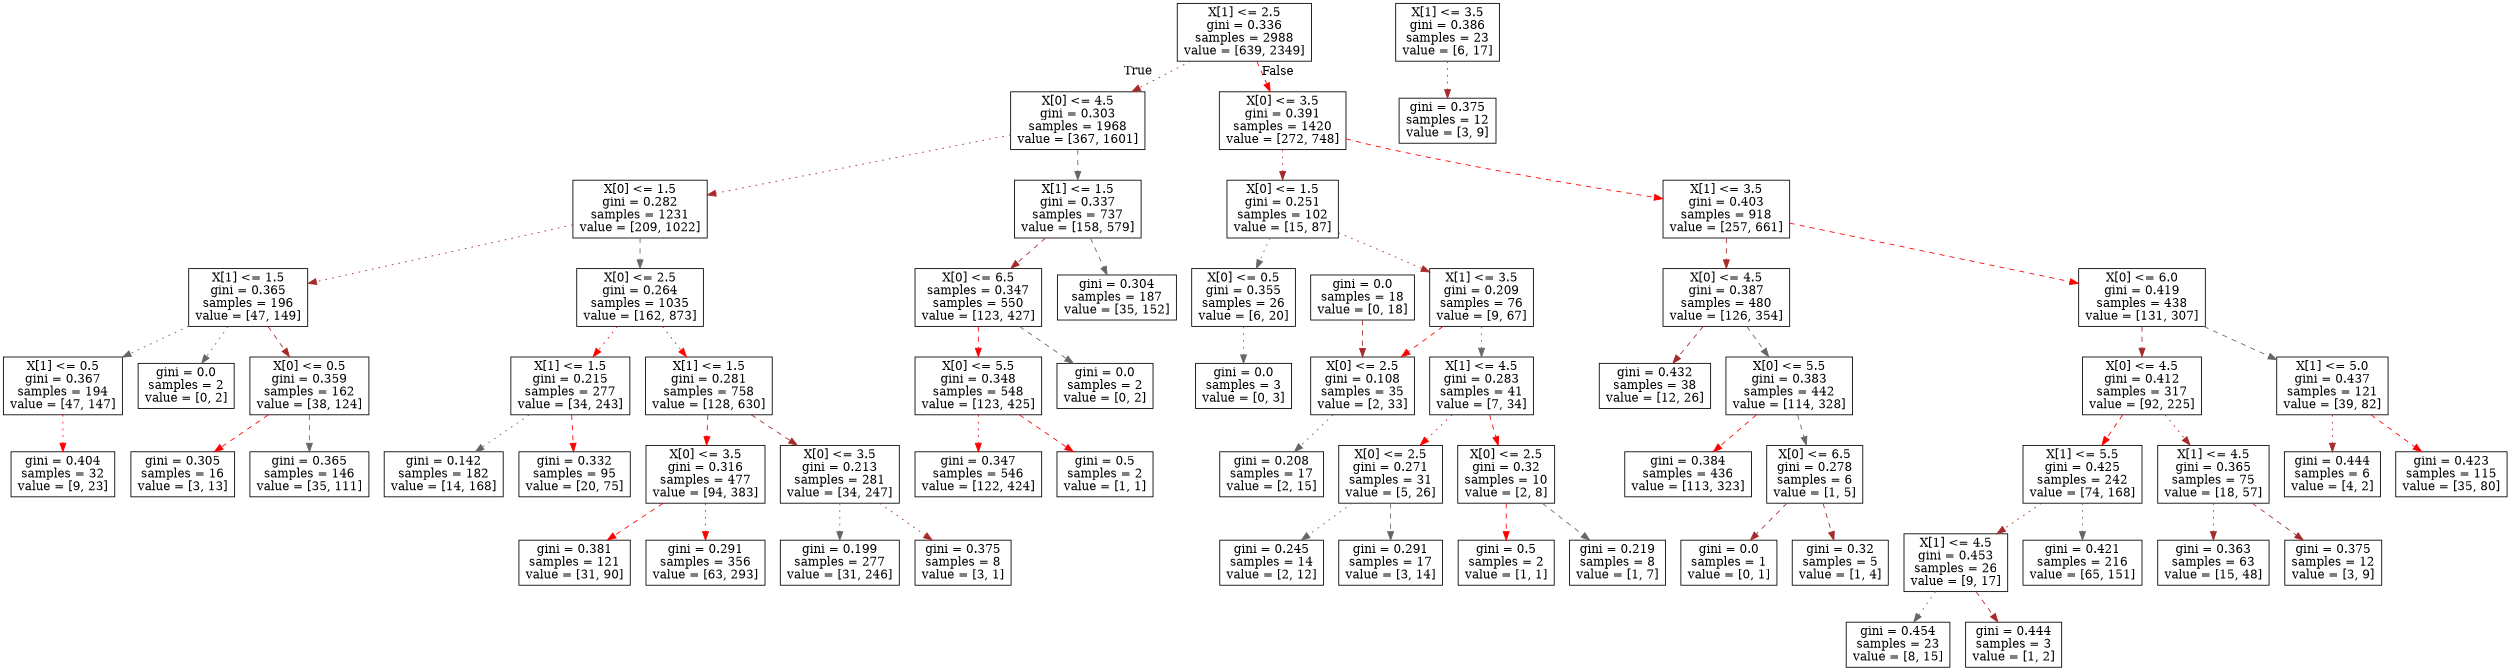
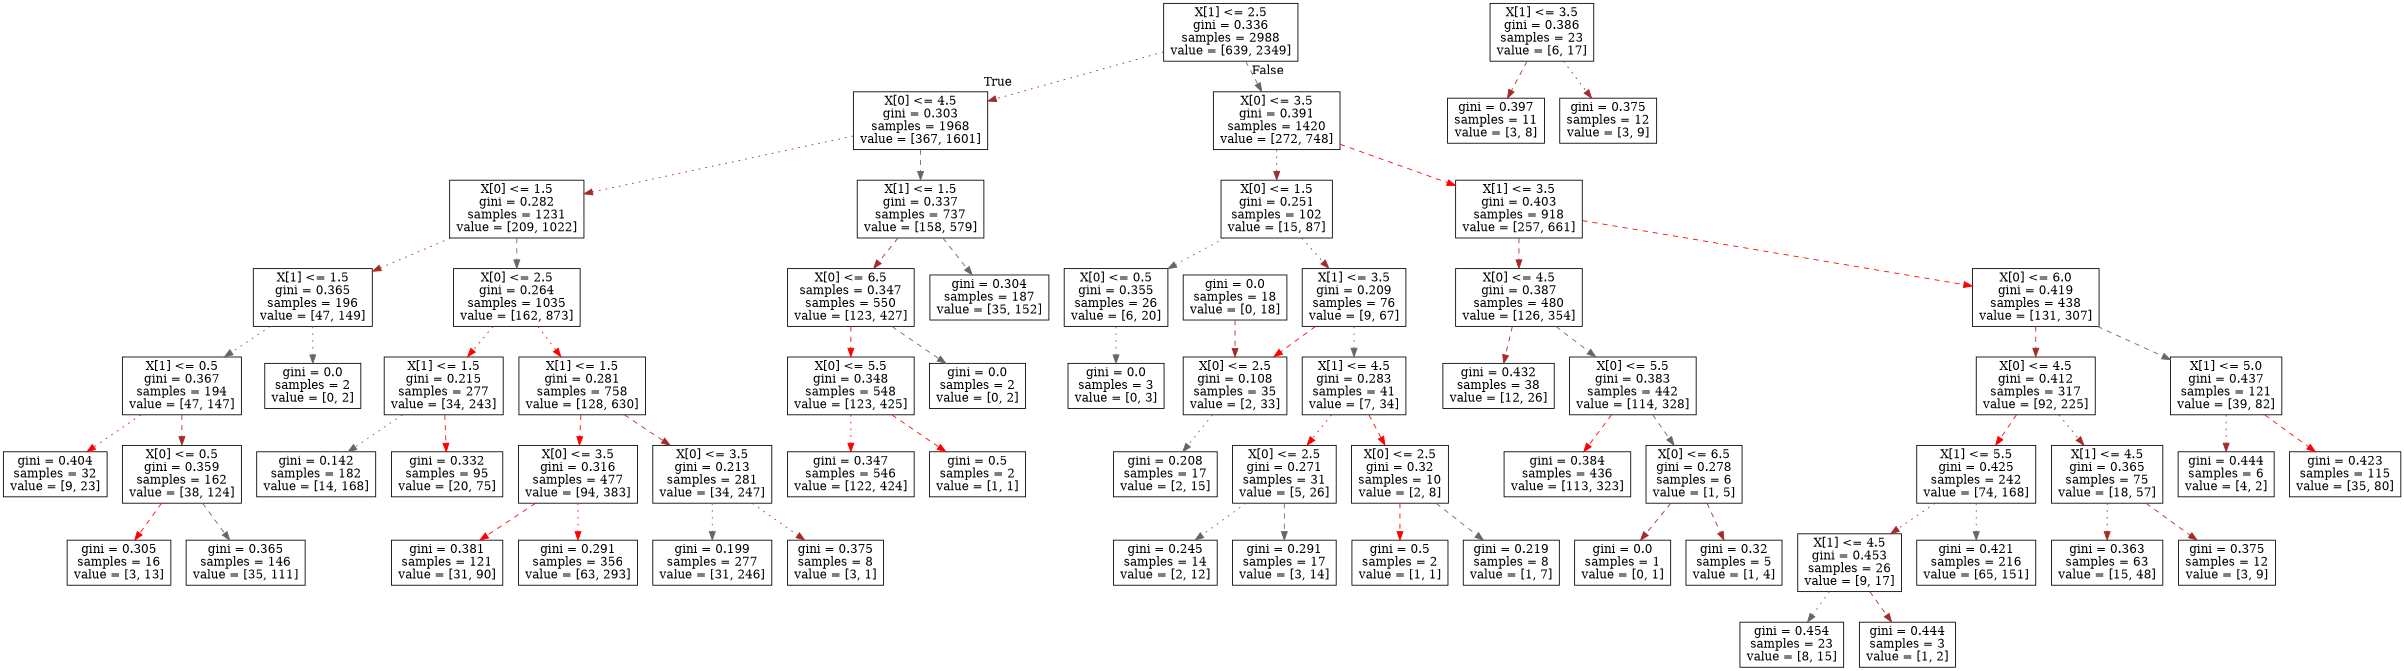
edge "X[1] <= 2.5 gini = 0.336 samples = 2988 value = [639, 2349]" -> "X[0] <= 3.5 gini = 0.391 samples = 1420 value = [272, 748]": color red -> gray40
node "gini = 0.397 samples = 11 value = [3, 8]": added
edge "X[1] <= 1.5 gini = 0.365 samples = 196 value = [47, 149]" -> "X[0] <= 0.5 gini = 0.359 samples = 162 value = [38, 124]": now "X[1] <= 0.5 gini = 0.367 samples = 194 value = [47, 147]" -> "X[0] <= 0.5 gini = 0.359 samples = 162 value = [38, 124]"
